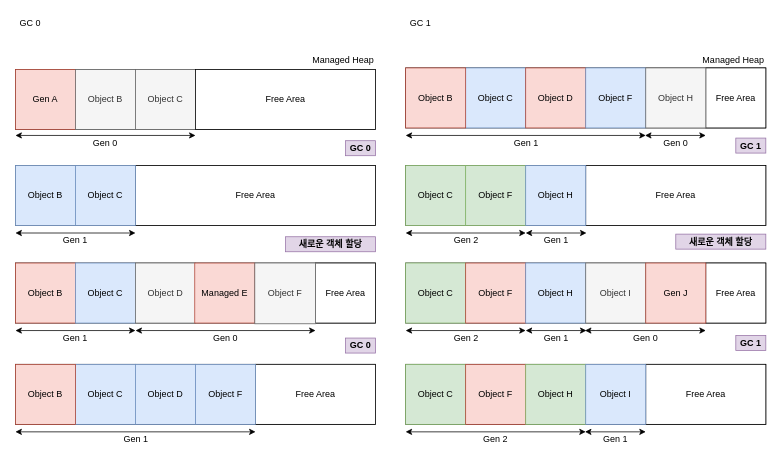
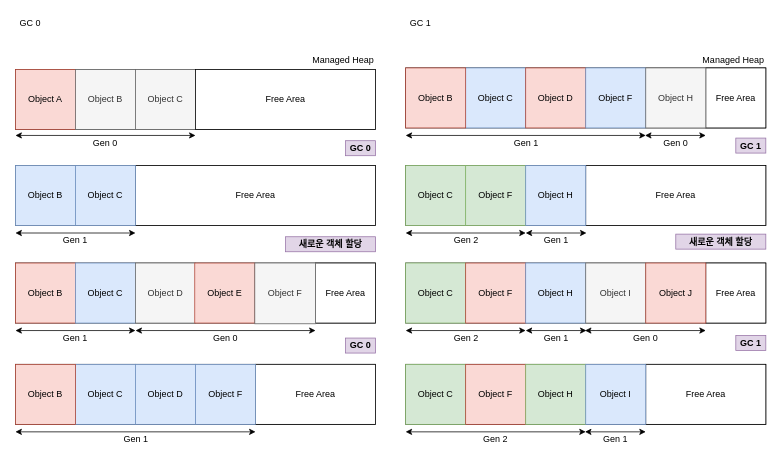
node "Gen A": label "Gen A" -> "Object A"
node "Managed E": label "Managed E" -> "Object E"
node "Gen J": label "Gen J" -> "Object J"
